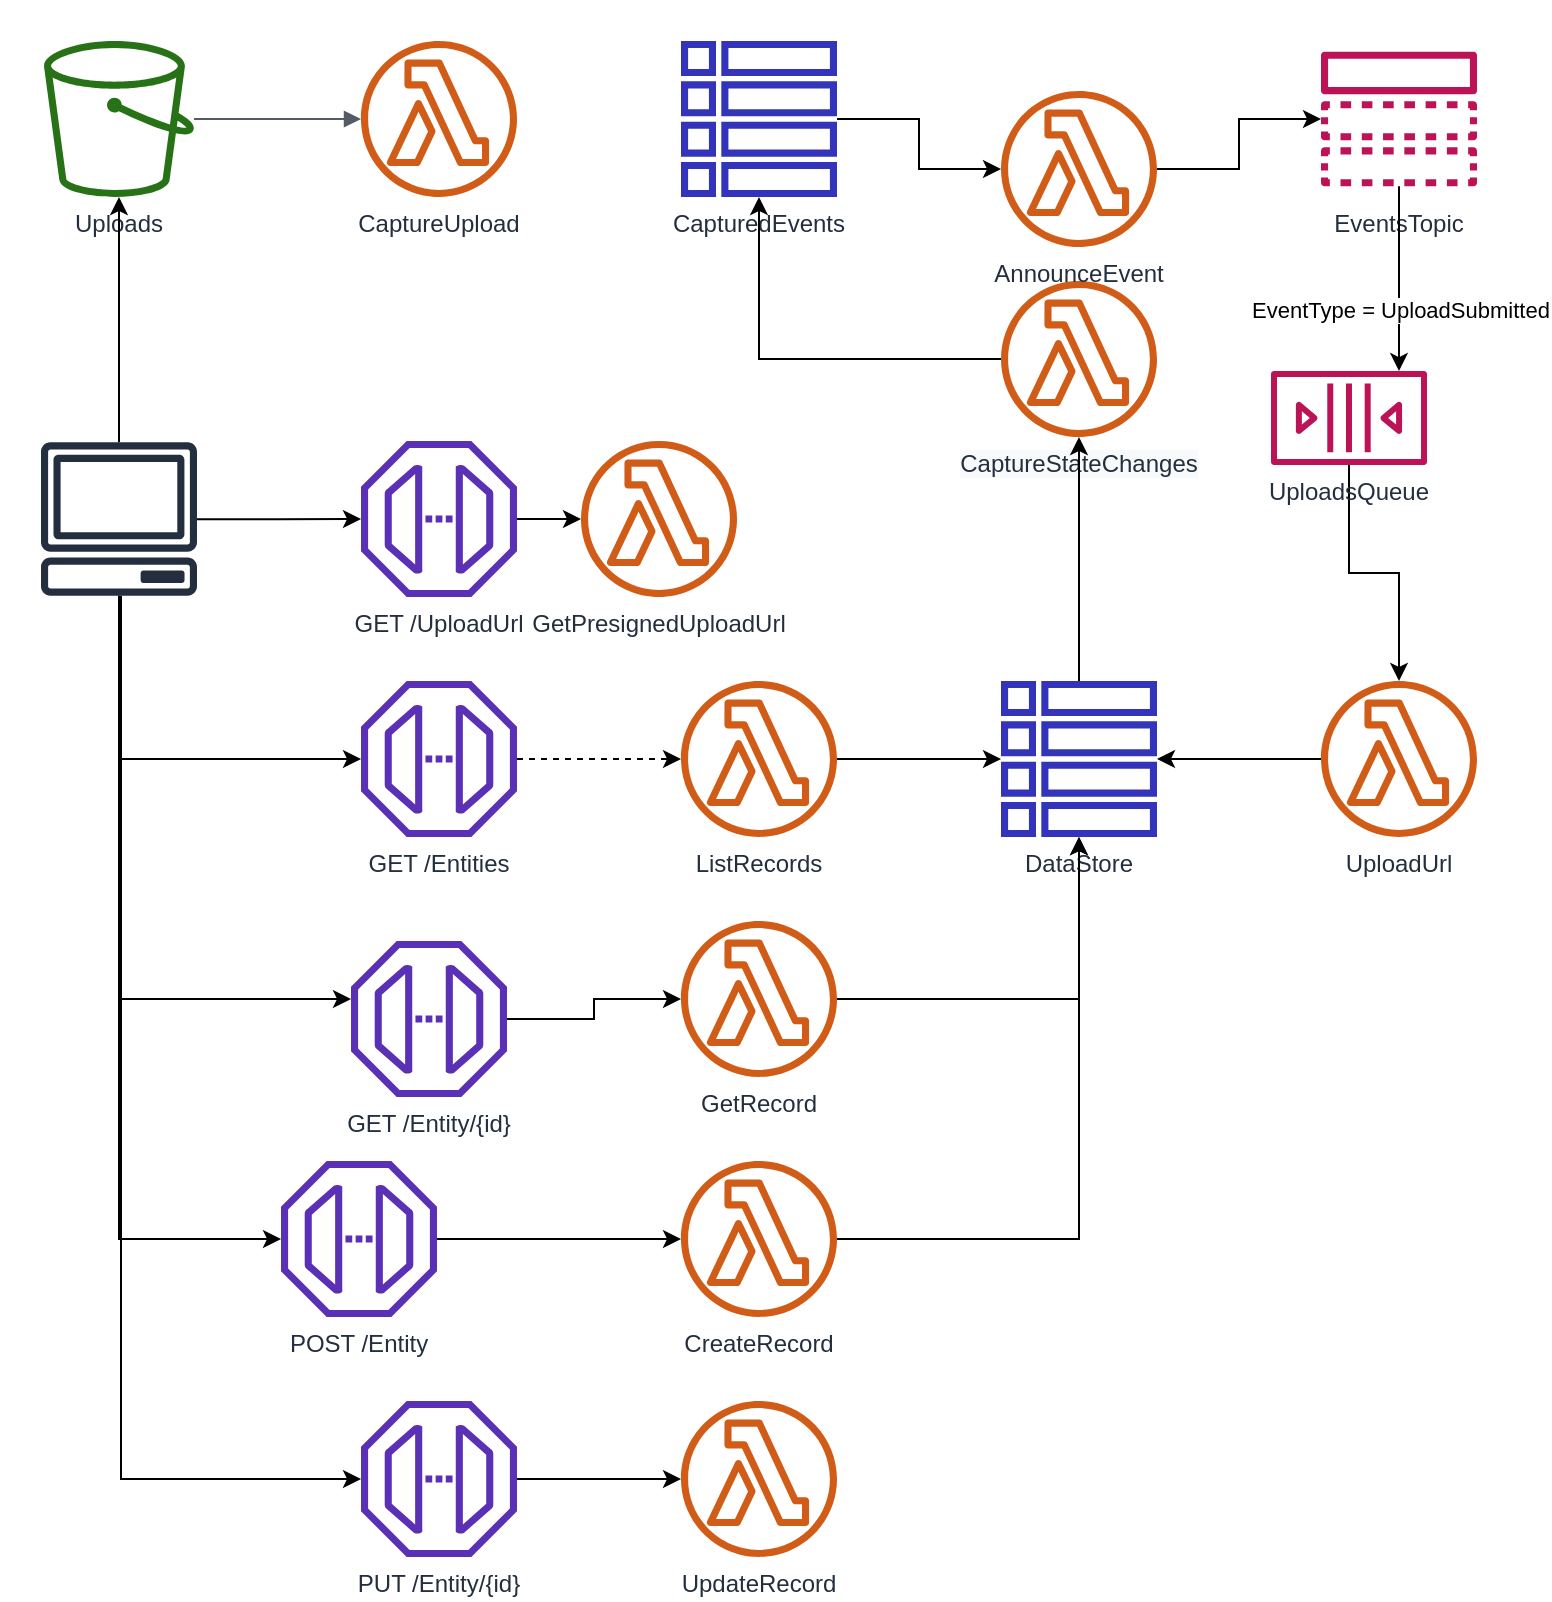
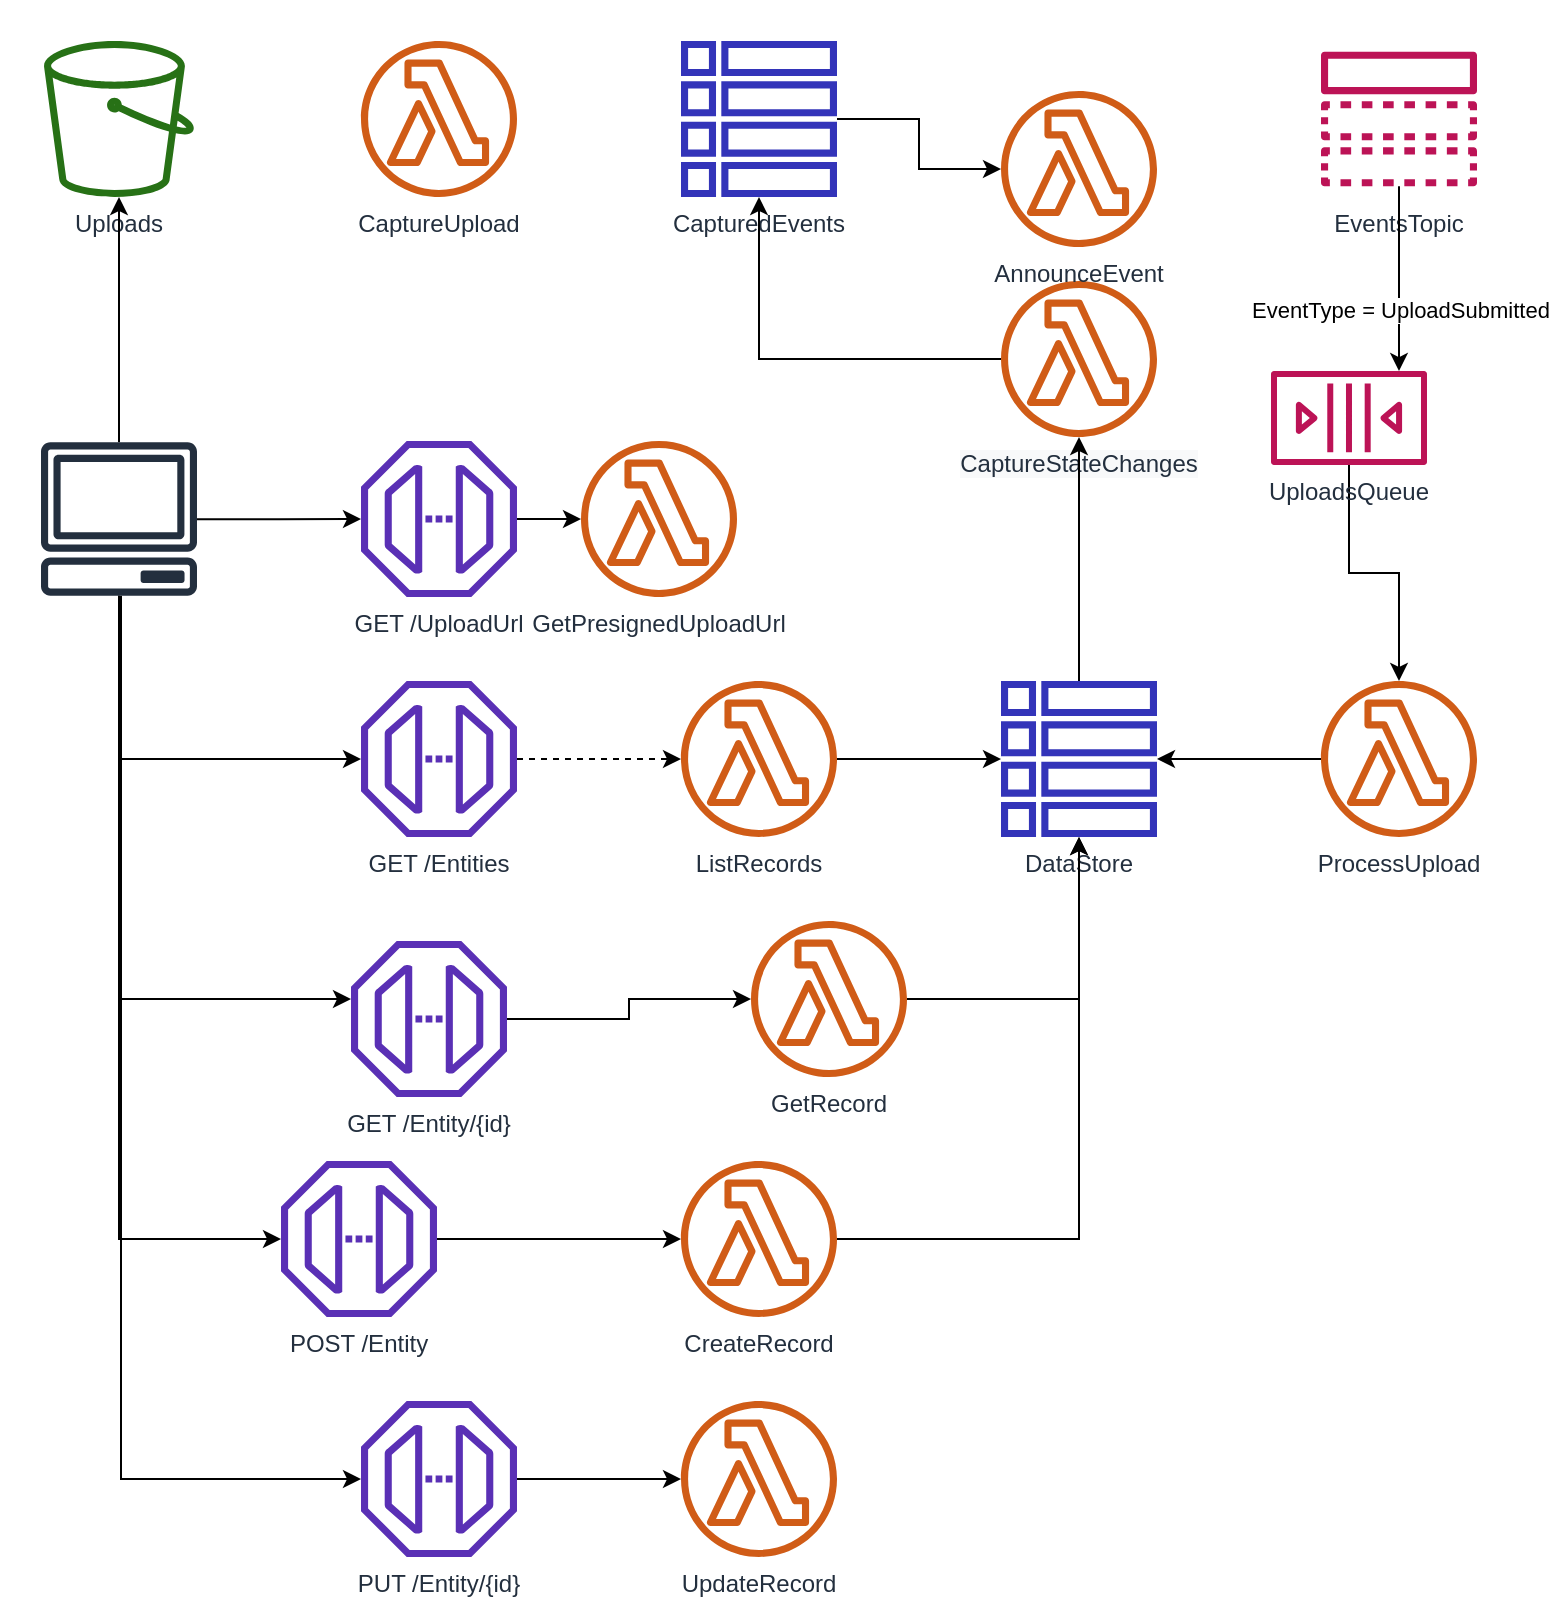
edge "Uploads" -> "CaptureUpload": removed
edge "AnnounceEvent" -> "EventsTopic": removed
node "UploadUrl": label "UploadUrl" -> "ProcessUpload"
node "GetRecord": moved (759, 999) -> (829, 999)
